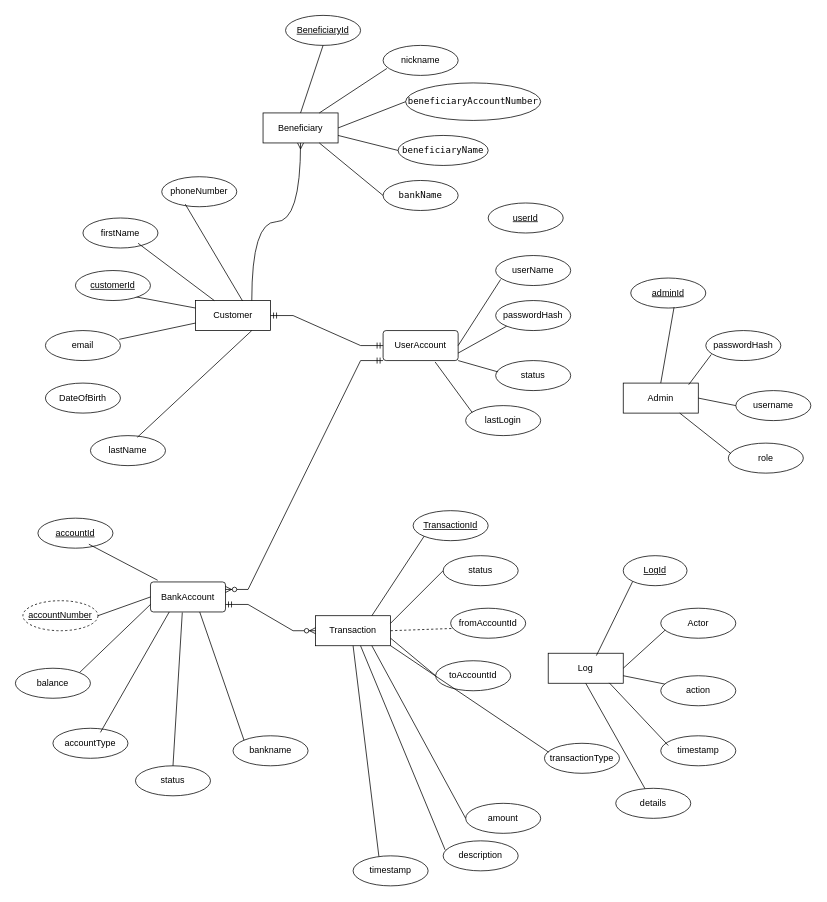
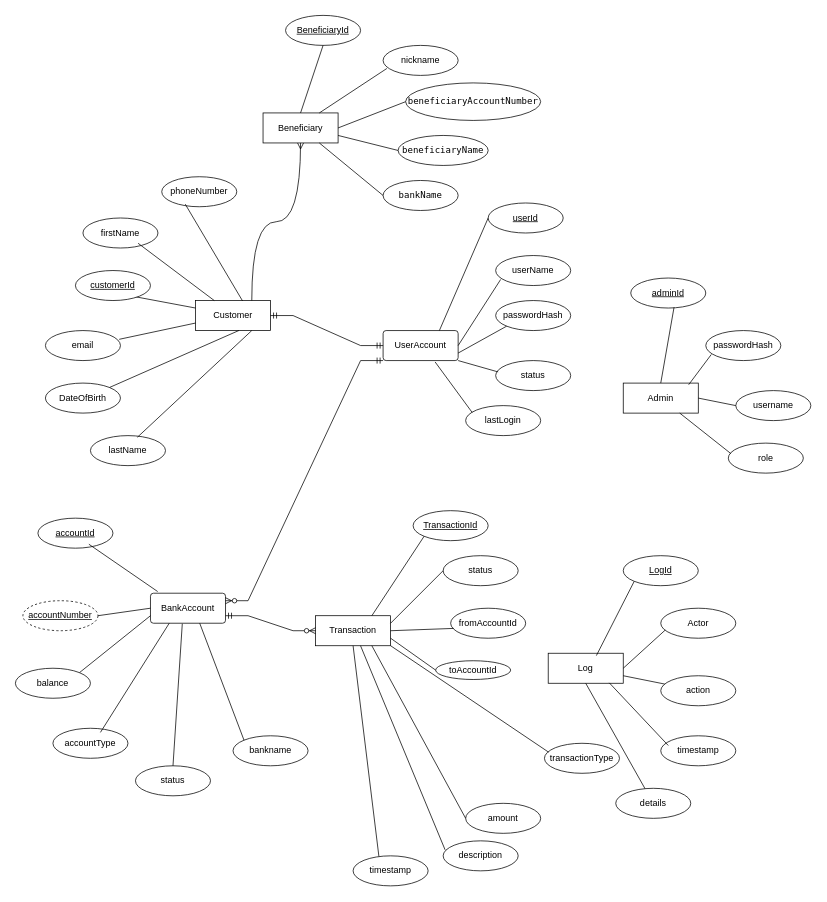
edge "userId" -- "UserAccount": added
edge "Customer" -- "DateOfBirth": added
node "LogId": size 64x30 -> 75x30
node "BankAccount": moved (188, 597) -> (188, 608)
edge "fromAccountId" -- "Transaction": style dashed -> solid
node "toAccountId": size 75x30 -> 75x19
